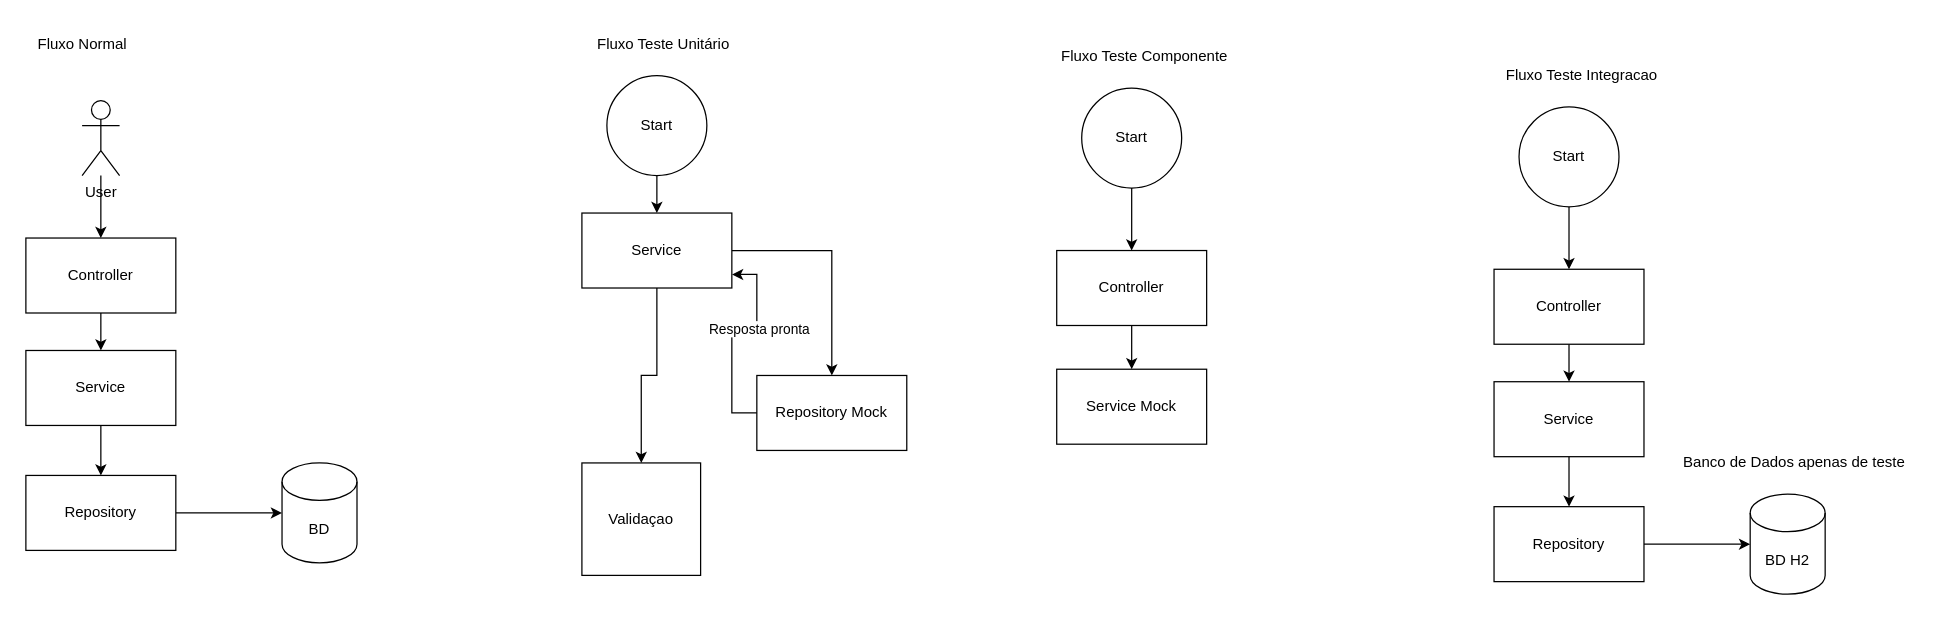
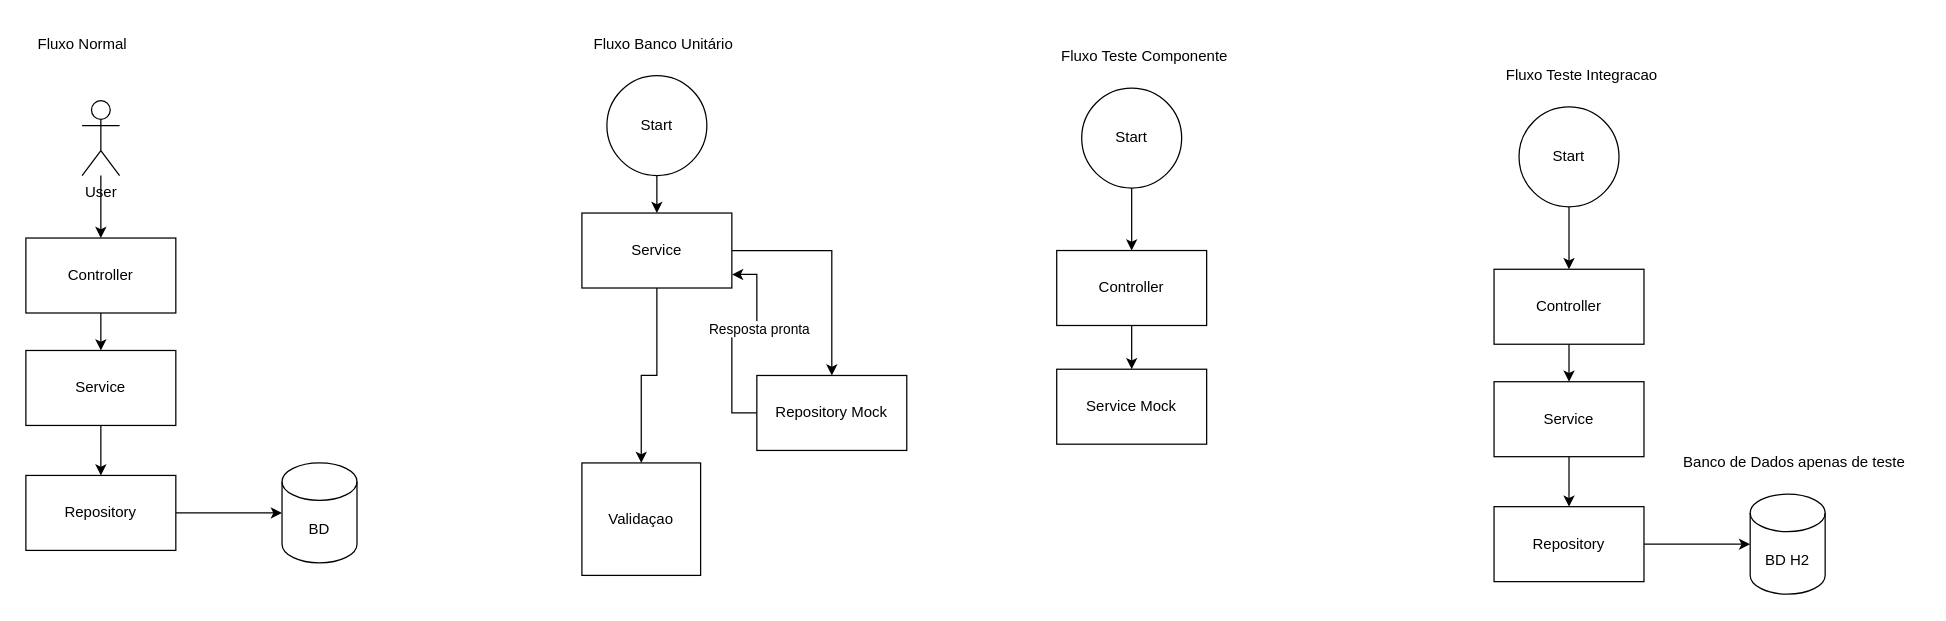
node "Fluxo Teste Unitário": label "Fluxo Teste Unitário" -> "Fluxo Banco Unitário"
